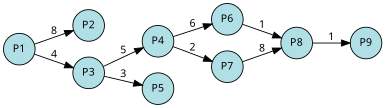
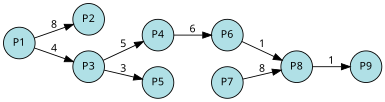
edge "P4" -> "P7": removed, label "2"
